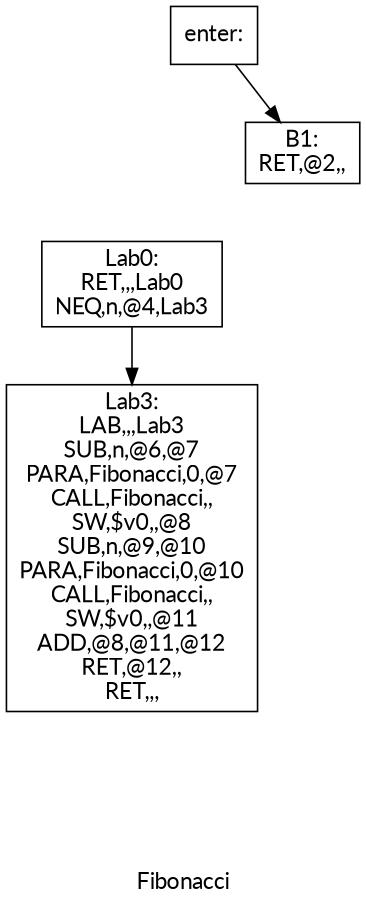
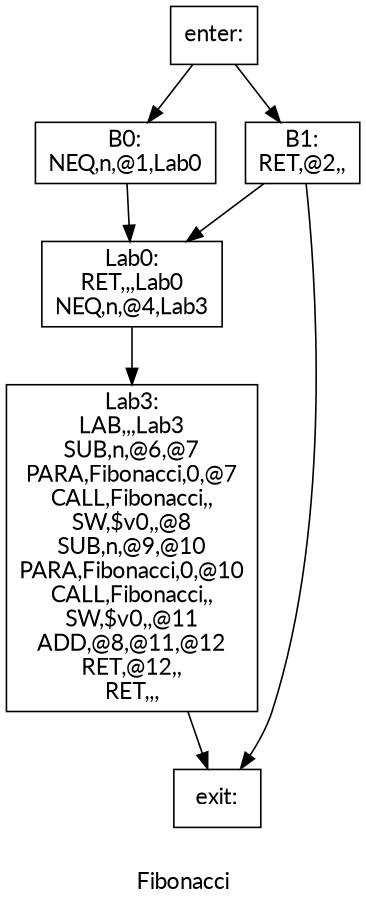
node "B0: NEQ,n,@1,Lab0": added
edge "B1: RET,@2,," -> "Lab0: RET,,,Lab0 NEQ,n,@4,Lab3": added
node "exit:": added
